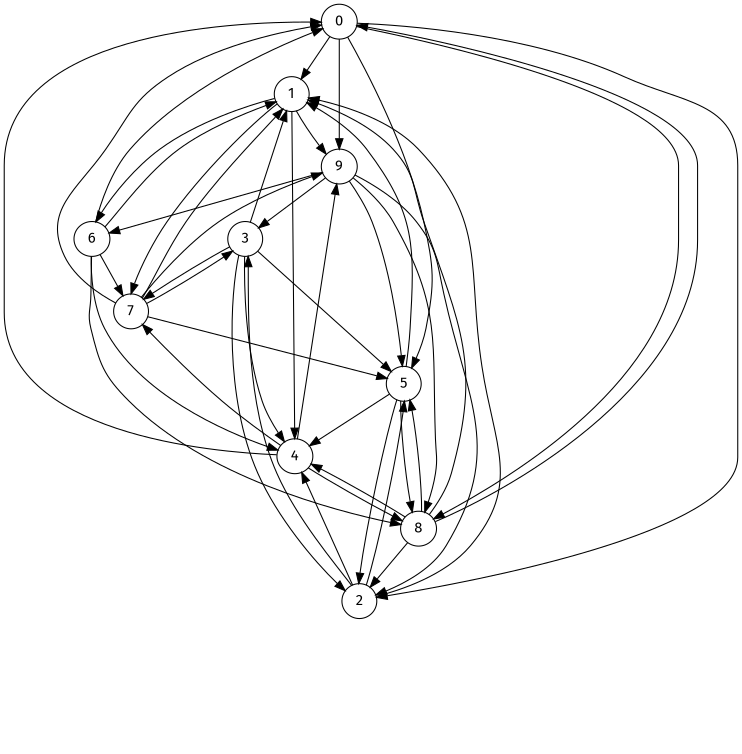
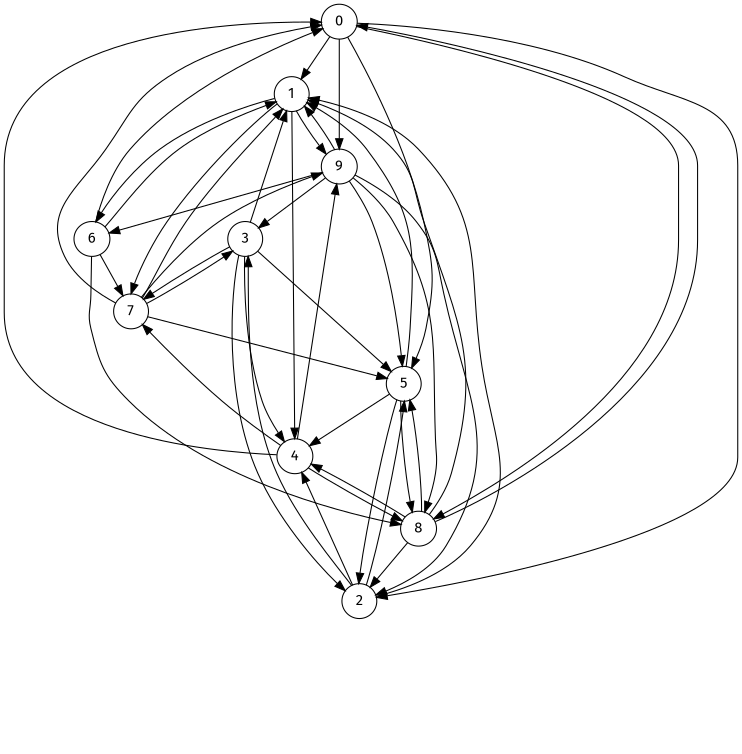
edge "9" -> "1": added
edge "6" -> "4": removed
